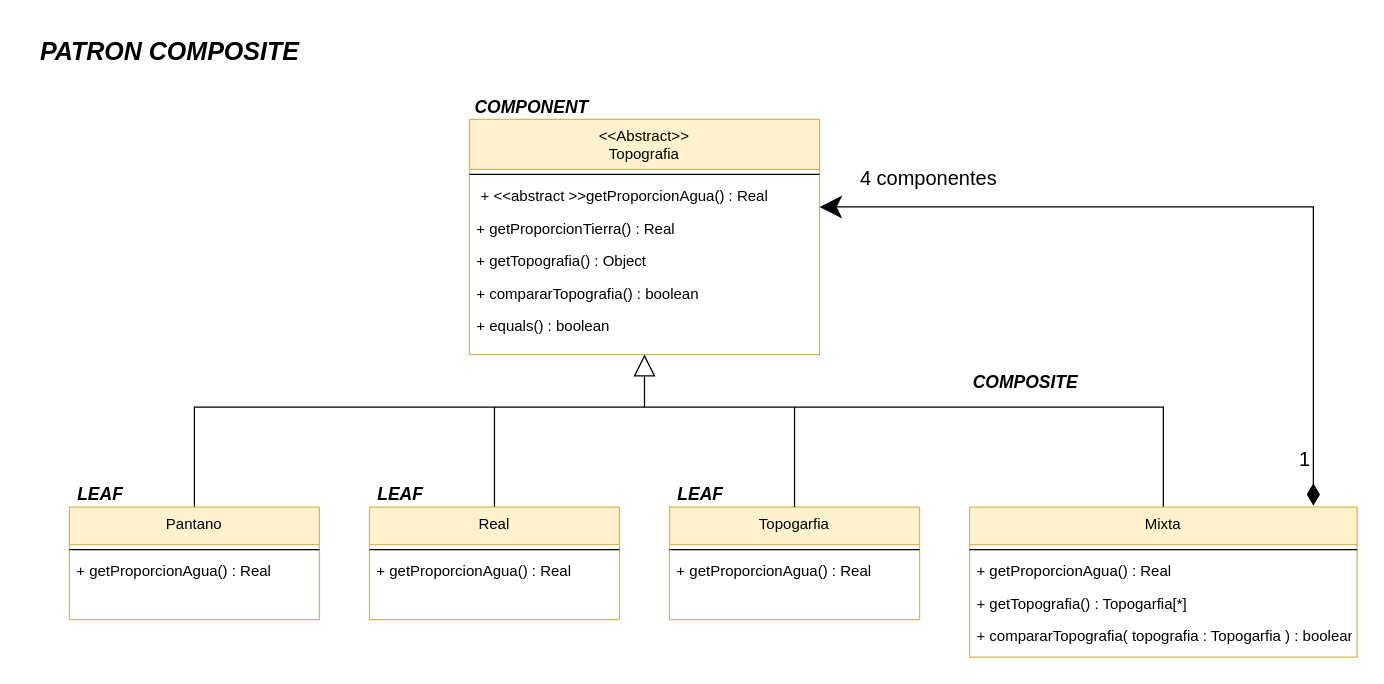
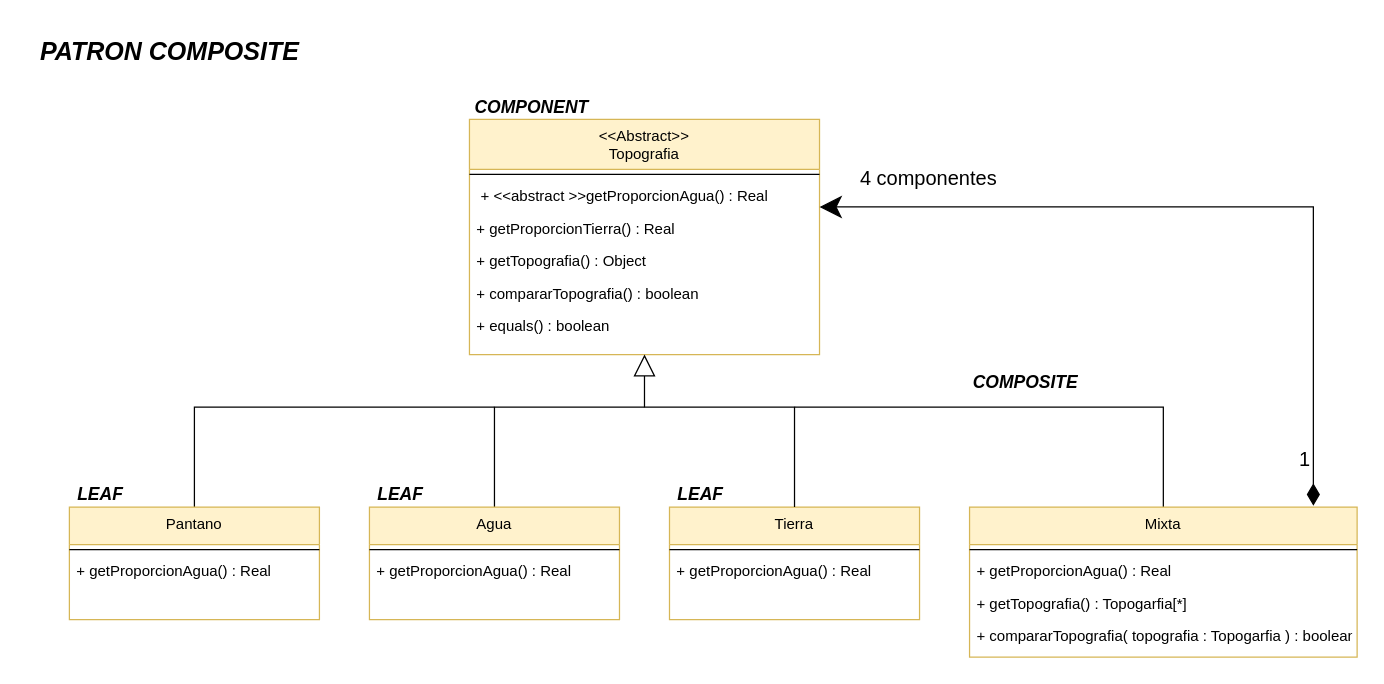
node "Real": label "Real" -> "Agua"
node "Topogarfia": label "Topogarfia" -> "Tierra"
